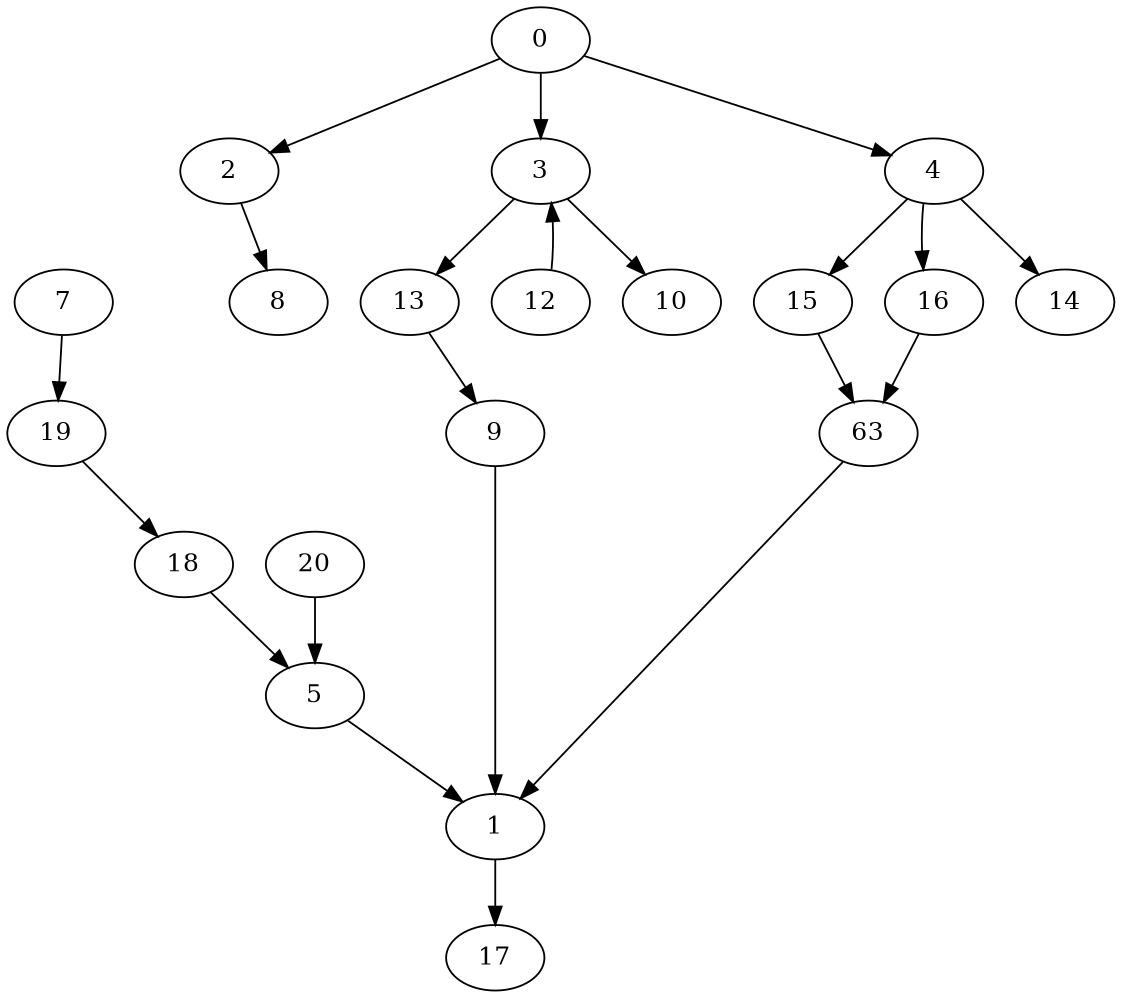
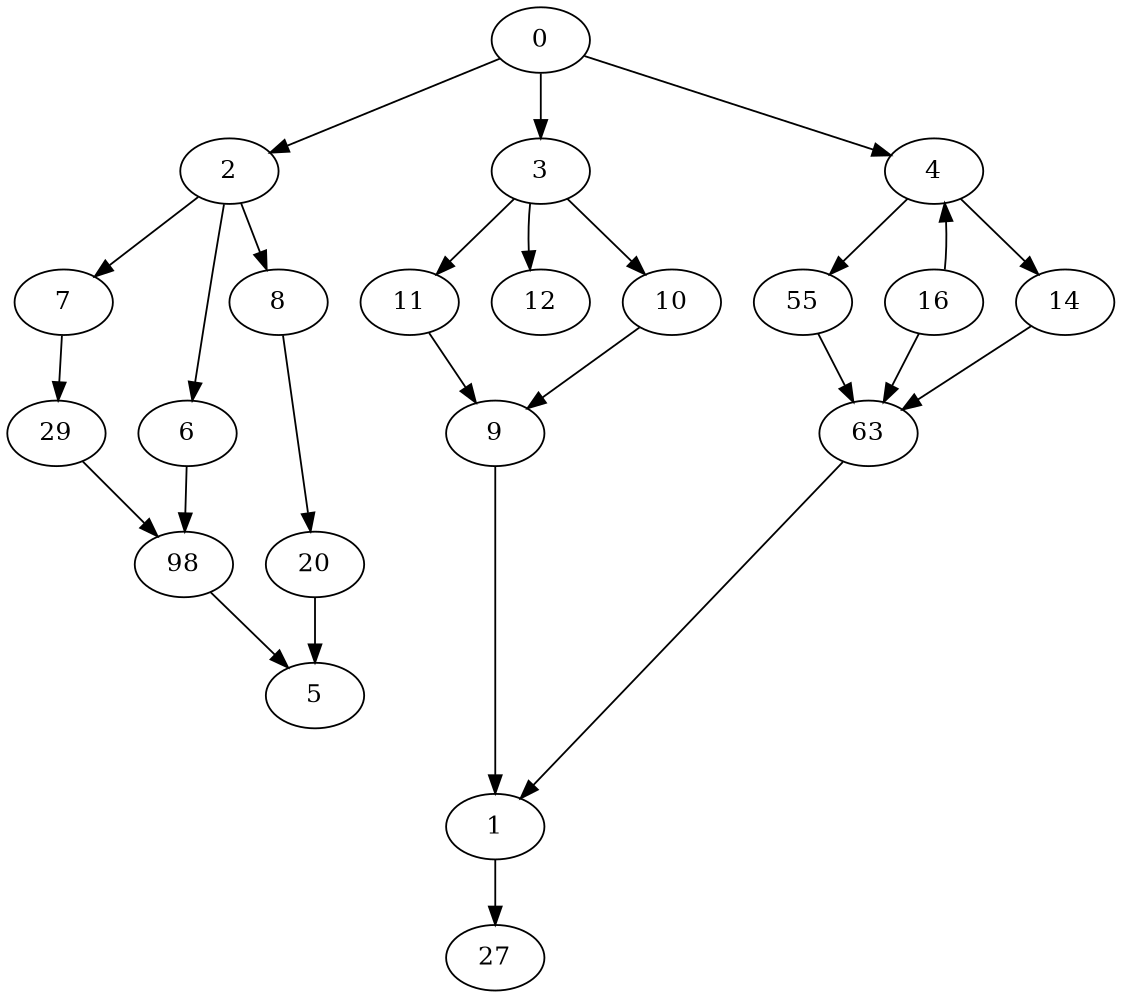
edge "4" -> "16": reversed
edge "2" -> "7": added
edge "12" -> "3": reversed
node "13": label "13" -> "11"
node "15": label "15" -> "55"
edge "10" -> "9": added
edge "14" -> "63": added
edge "8" -> "20": added
node "19": label "19" -> "29"
node "6": added
node "18": label "18" -> "98"
edge "5" -> "1": removed
node "17": label "17" -> "27"
